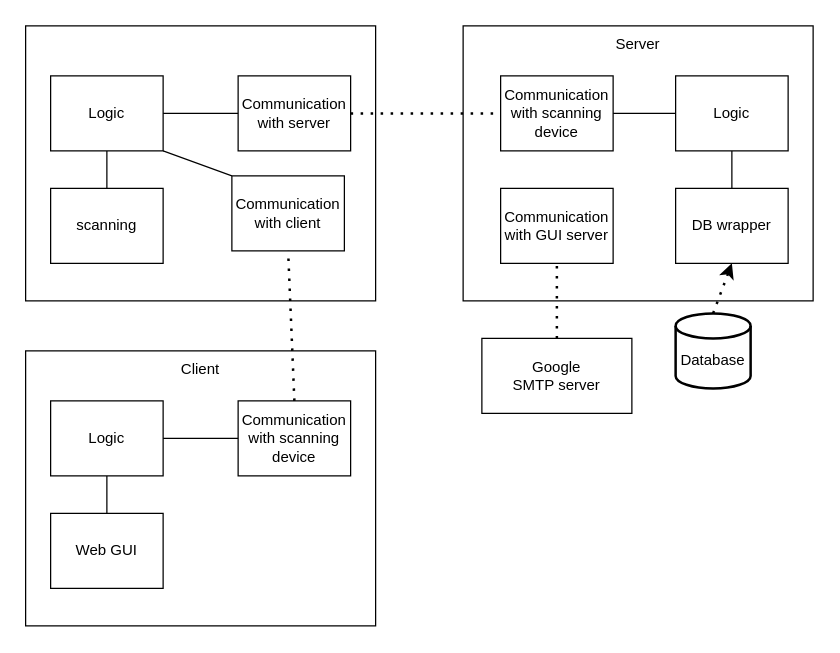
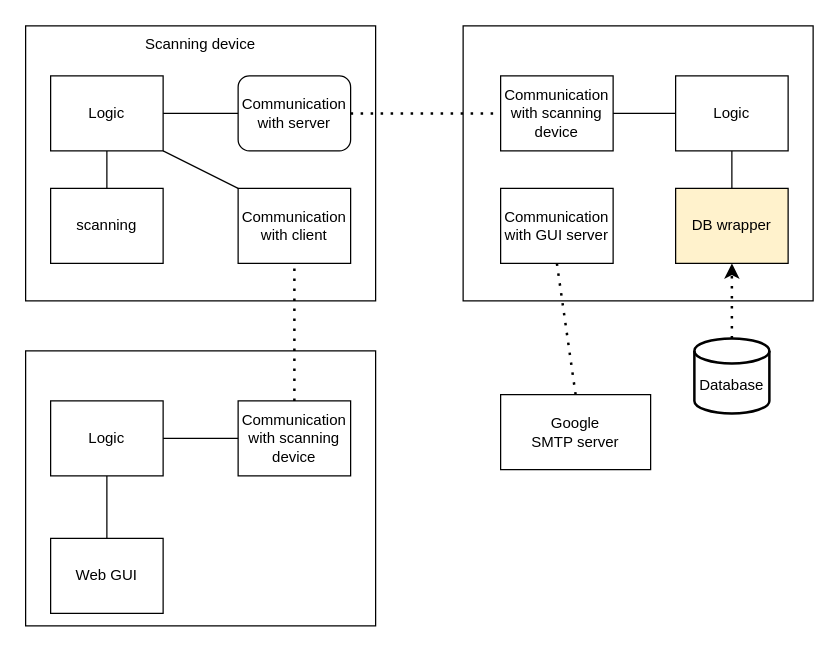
node "Scanning device": added
node "Server": removed
node "Communication with server": shape rectangle -> rounded rectangle
node "Communication with client": moved (288, 213) -> (294, 226)
node "DB wrapper": fillcolor #ffffff -> #fff2cc
node "Database": moved (713, 351) -> (732, 376)
node "Client": removed
node "Google SMTP server": moved (557, 376) -> (576, 432)
node "Web GUI": moved (107, 551) -> (107, 576)
